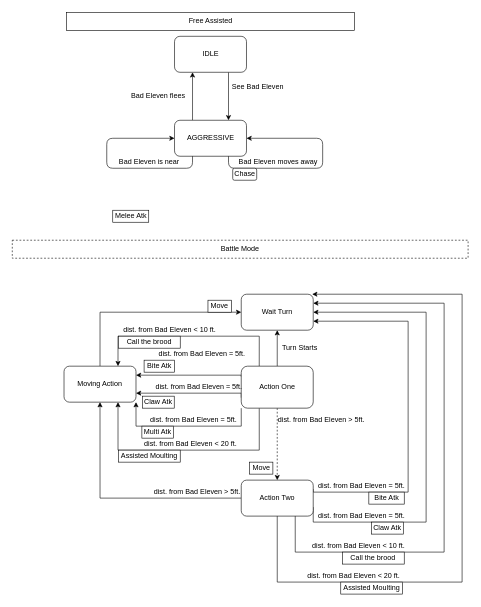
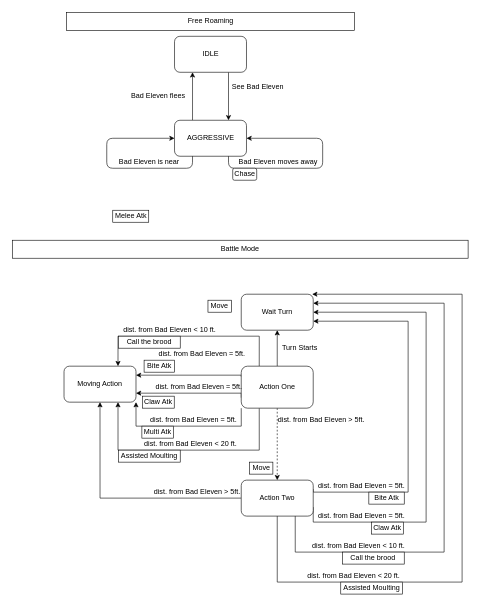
node "Free Assisted": label "Free Assisted" -> "Free Roaming"
node "Battle Mode": style dashed -> solid
edge "Moving Action" -> "Wait Turn": removed
